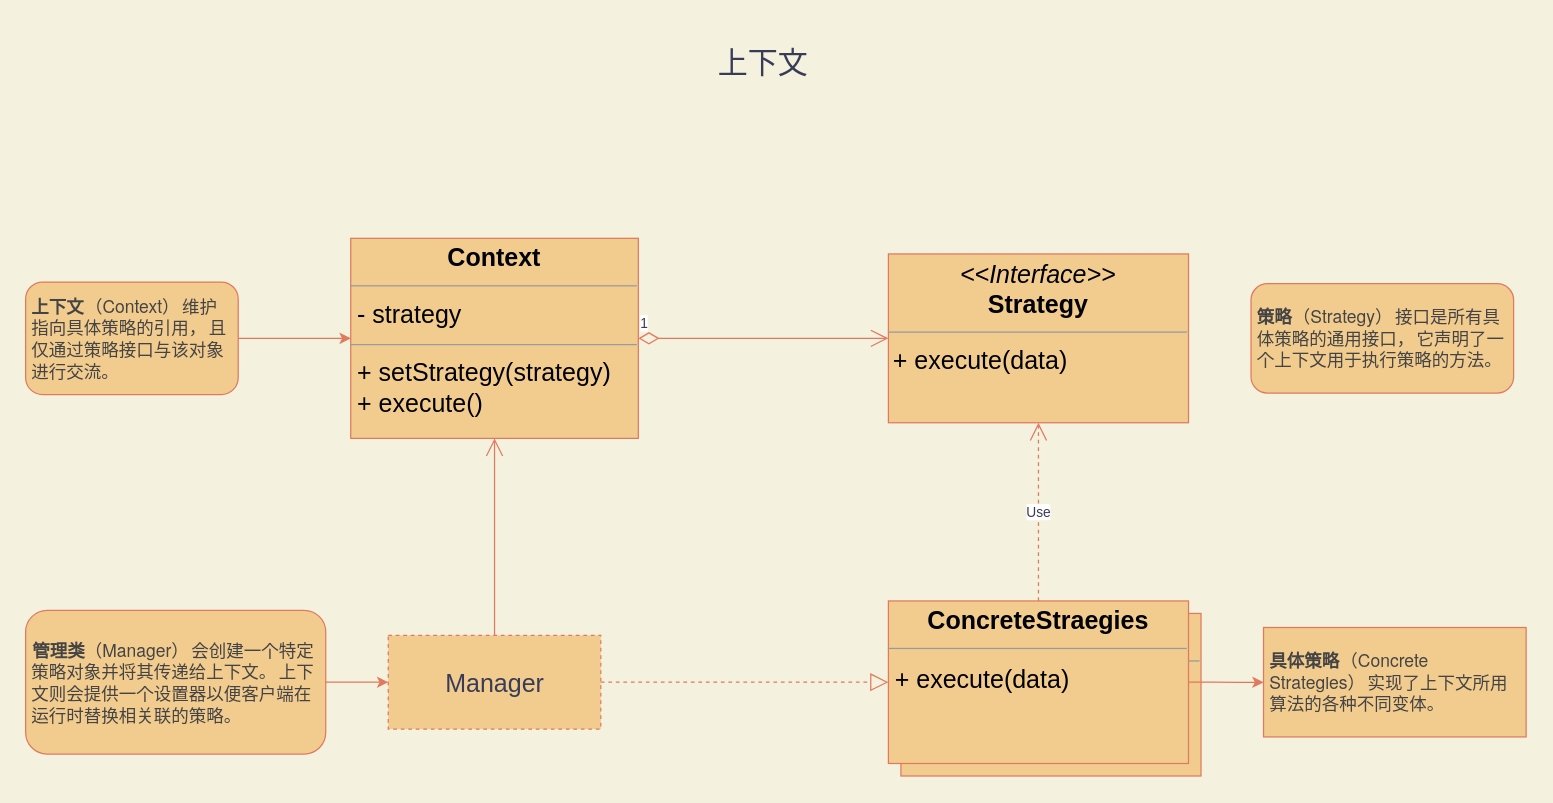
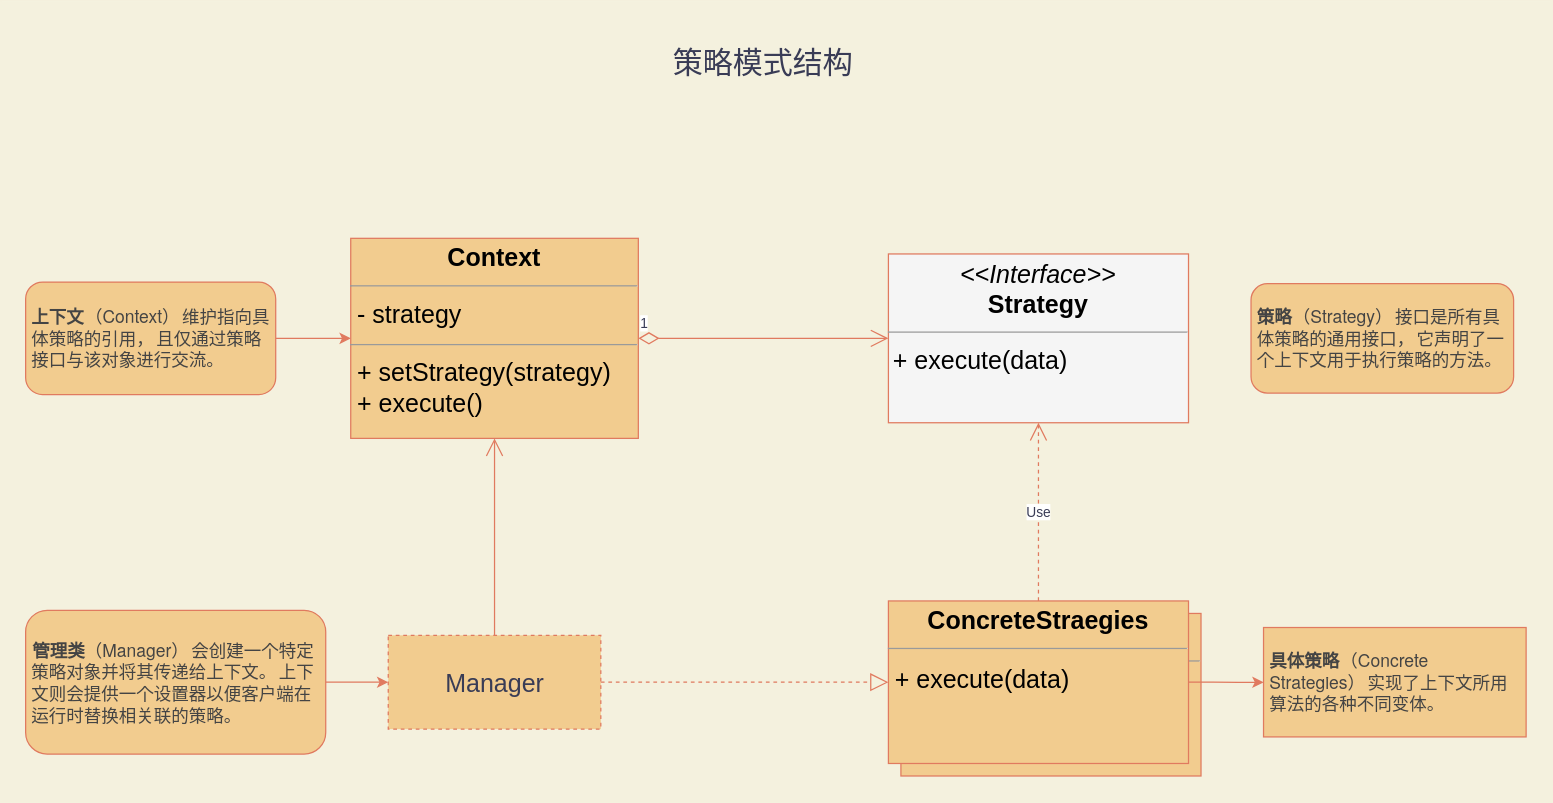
node "上下文": label "上下文" -> "策略模式结构"
node "上下文 （Context） 维护指向具体策略的引用， 且仅通过策略接口与该对象进行交流。": size 213x113 -> 250x113
node "<<Interface>> Strategy + execute(data)": fillcolor #f2cc8f -> #f5f5f5
